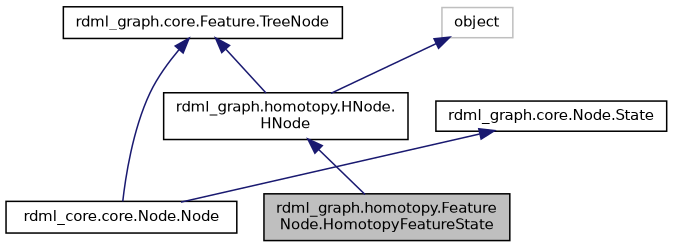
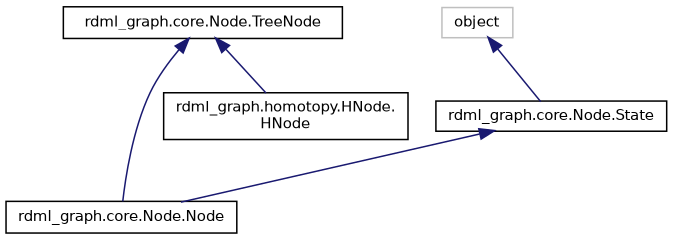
node "rdml_graph.core.Feature.TreeNode": label "rdml_graph.core.Feature.TreeNode" -> "rdml_graph.core.Node.TreeNode"
edge "rdml_graph.homotopy.HNode. HNode" -> "object": now "rdml_graph.core.Node.State" -> "object"
node "rdml_core.core.Node.Node": label "rdml_core.core.Node.Node" -> "rdml_graph.core.Node.Node"
node "rdml_graph.homotopy.Feature Node.HomotopyFeatureState": removed
